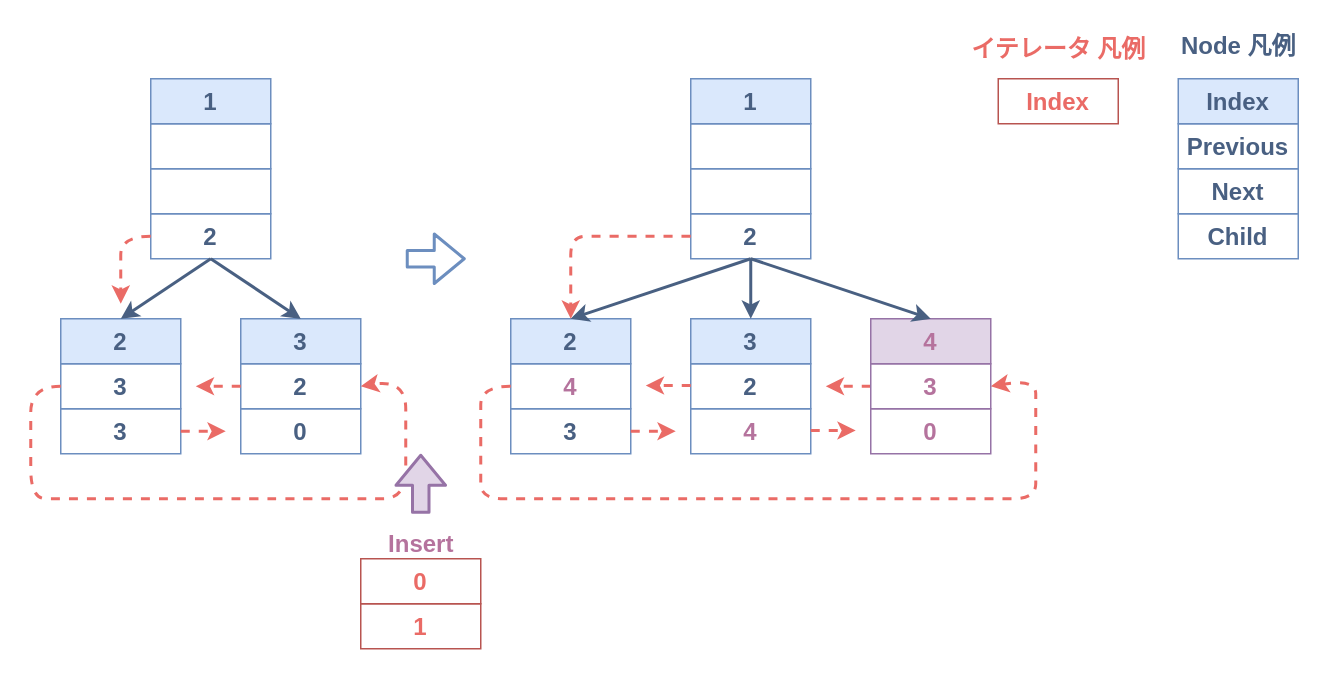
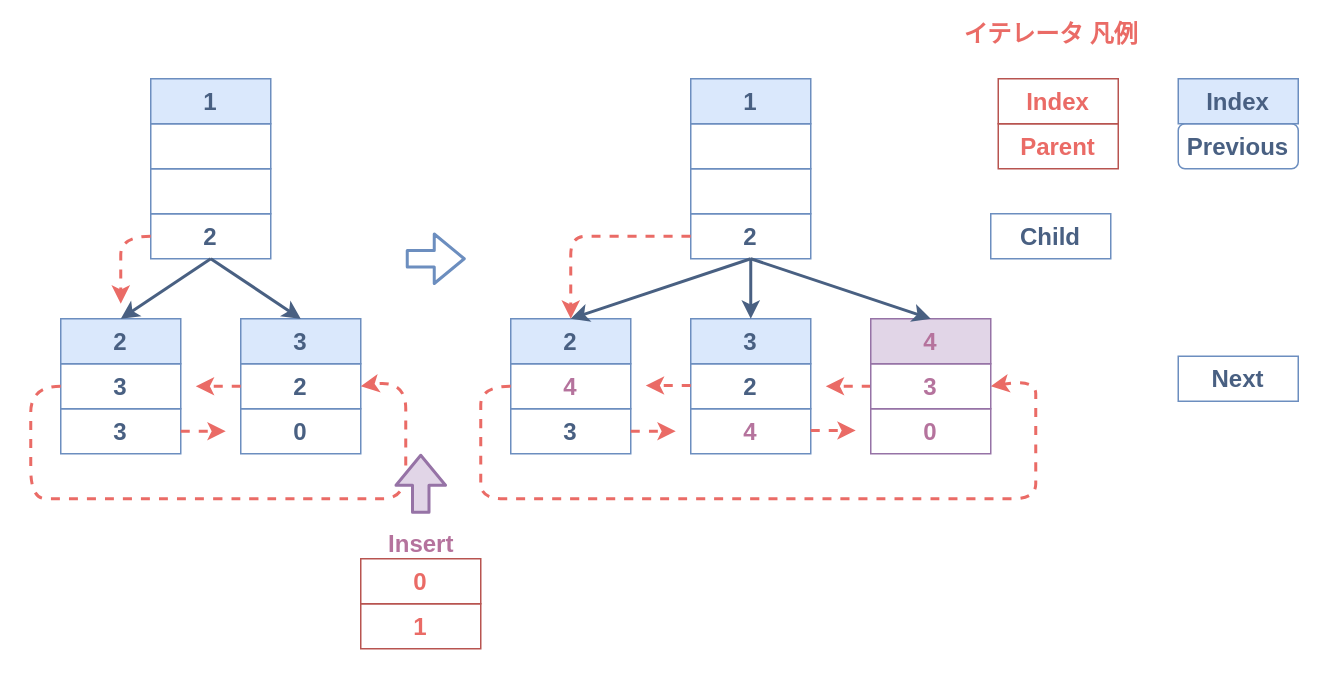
node "Node 凡例": removed
node "イテレータ 凡例": moved (1058, 49) -> (1051, 34)
node "Parent": added
node "Previous": shape rectangle -> rounded rectangle
node "Next": moved (1238, 191) -> (1238, 379)
node "Child": moved (1238, 236) -> (1051, 236)
